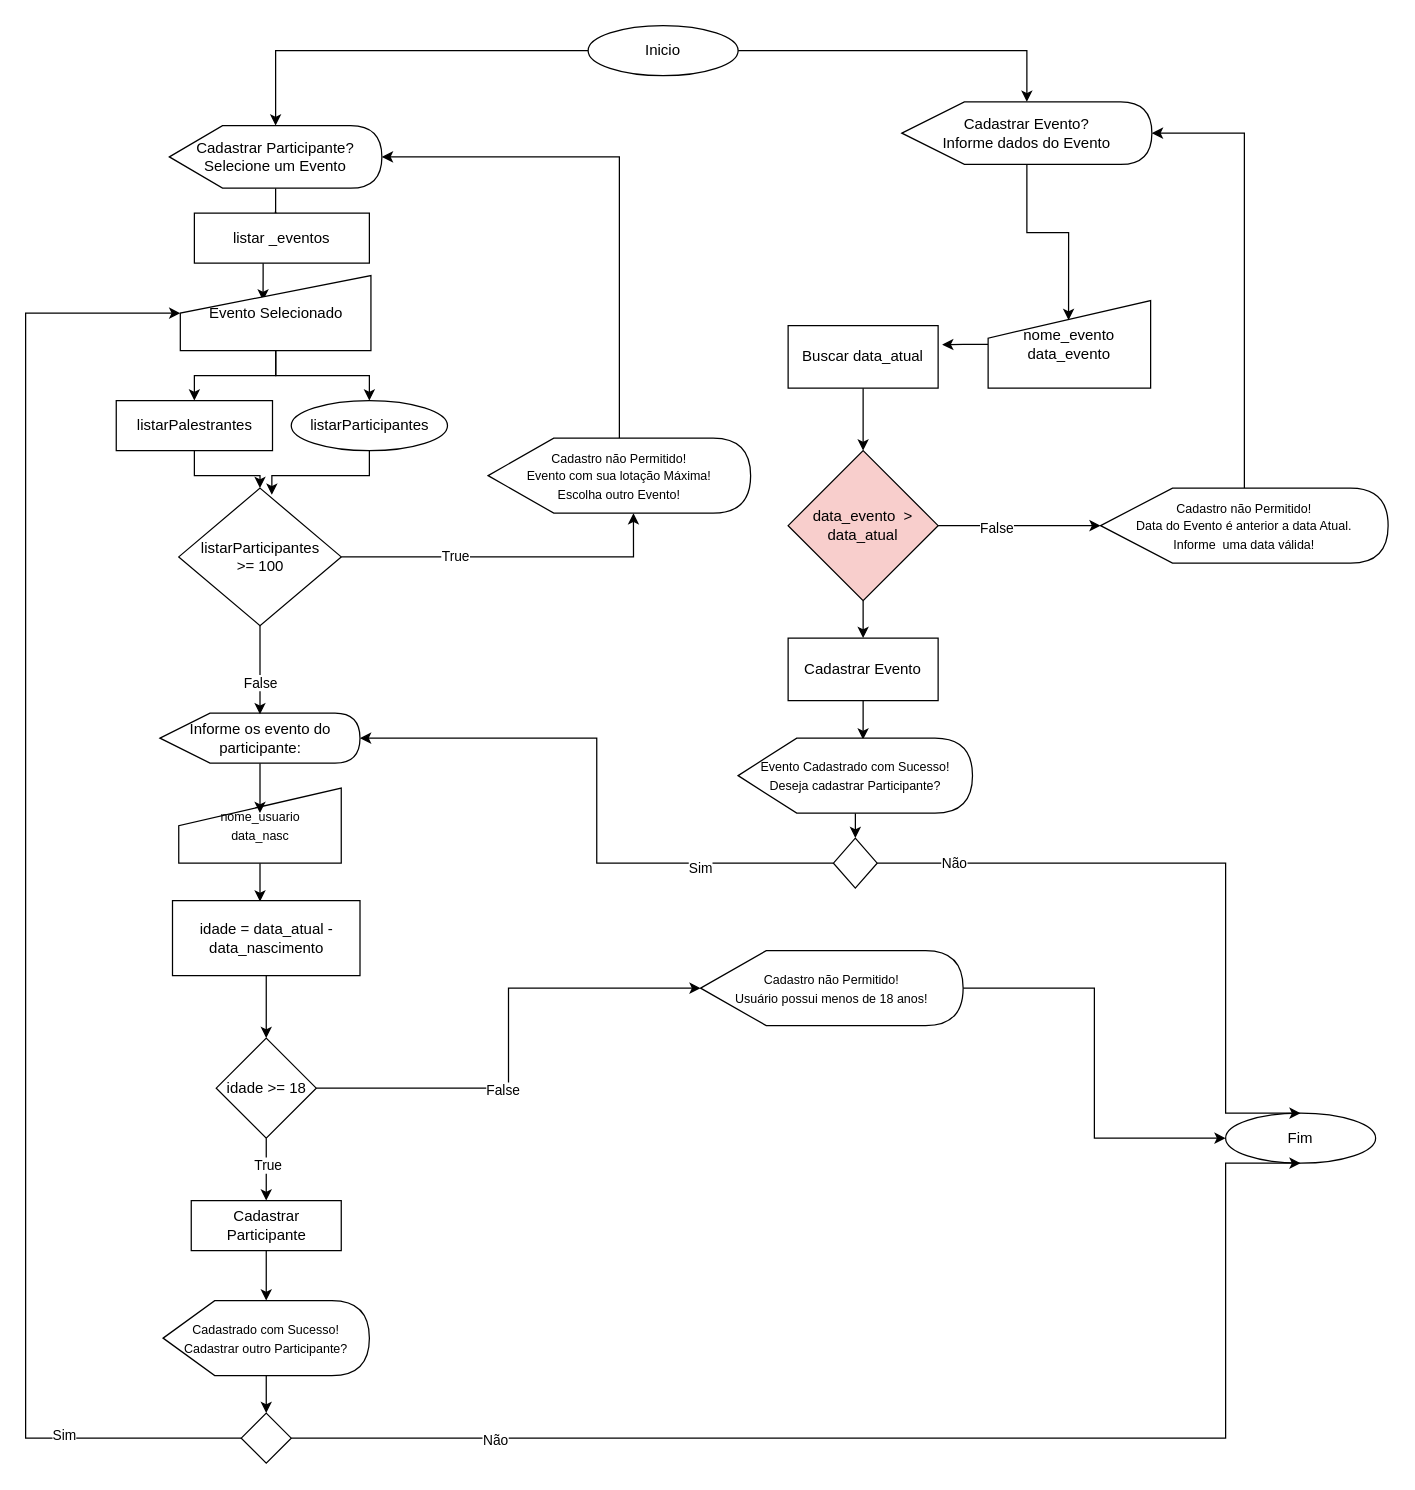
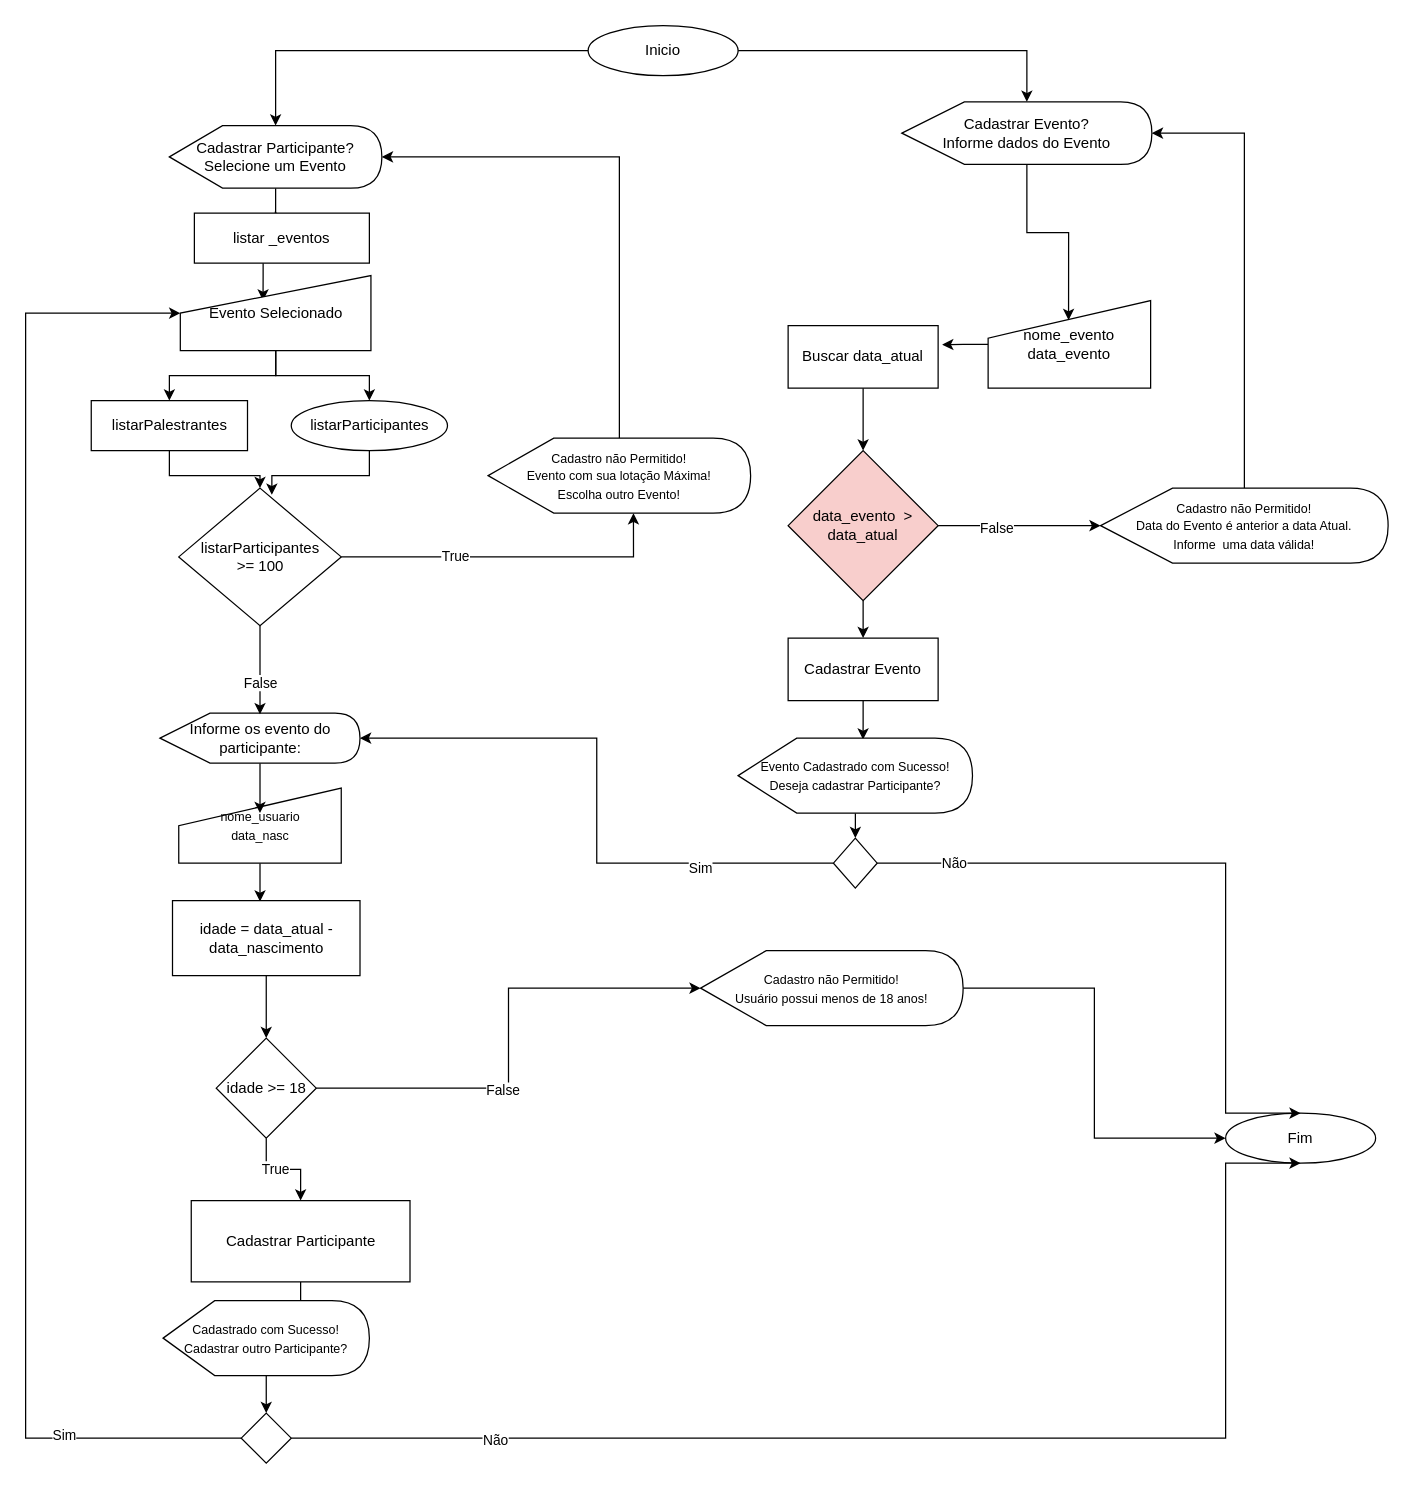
node "listarPalestrantes": moved (194, 426) -> (169, 426)
node "Cadastrar Participante": size 150x50 -> 219x81
